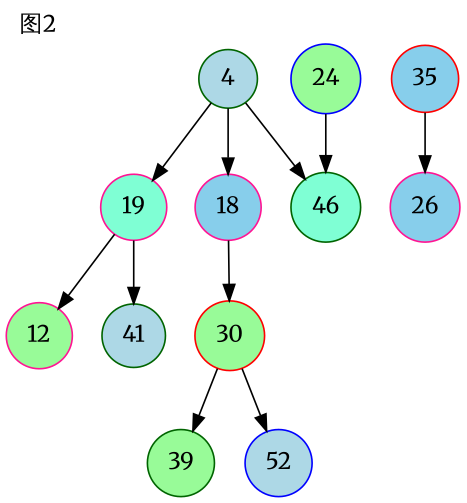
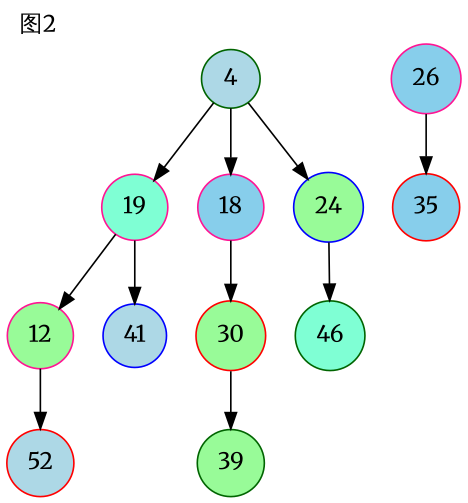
edge "4" -> "46": now "4" -> "24"
edge "35" -> "26": reversed
node "41": color darkgreen -> blue
edge "30" -> "52": now "12" -> "52"
node "52": color blue -> red
